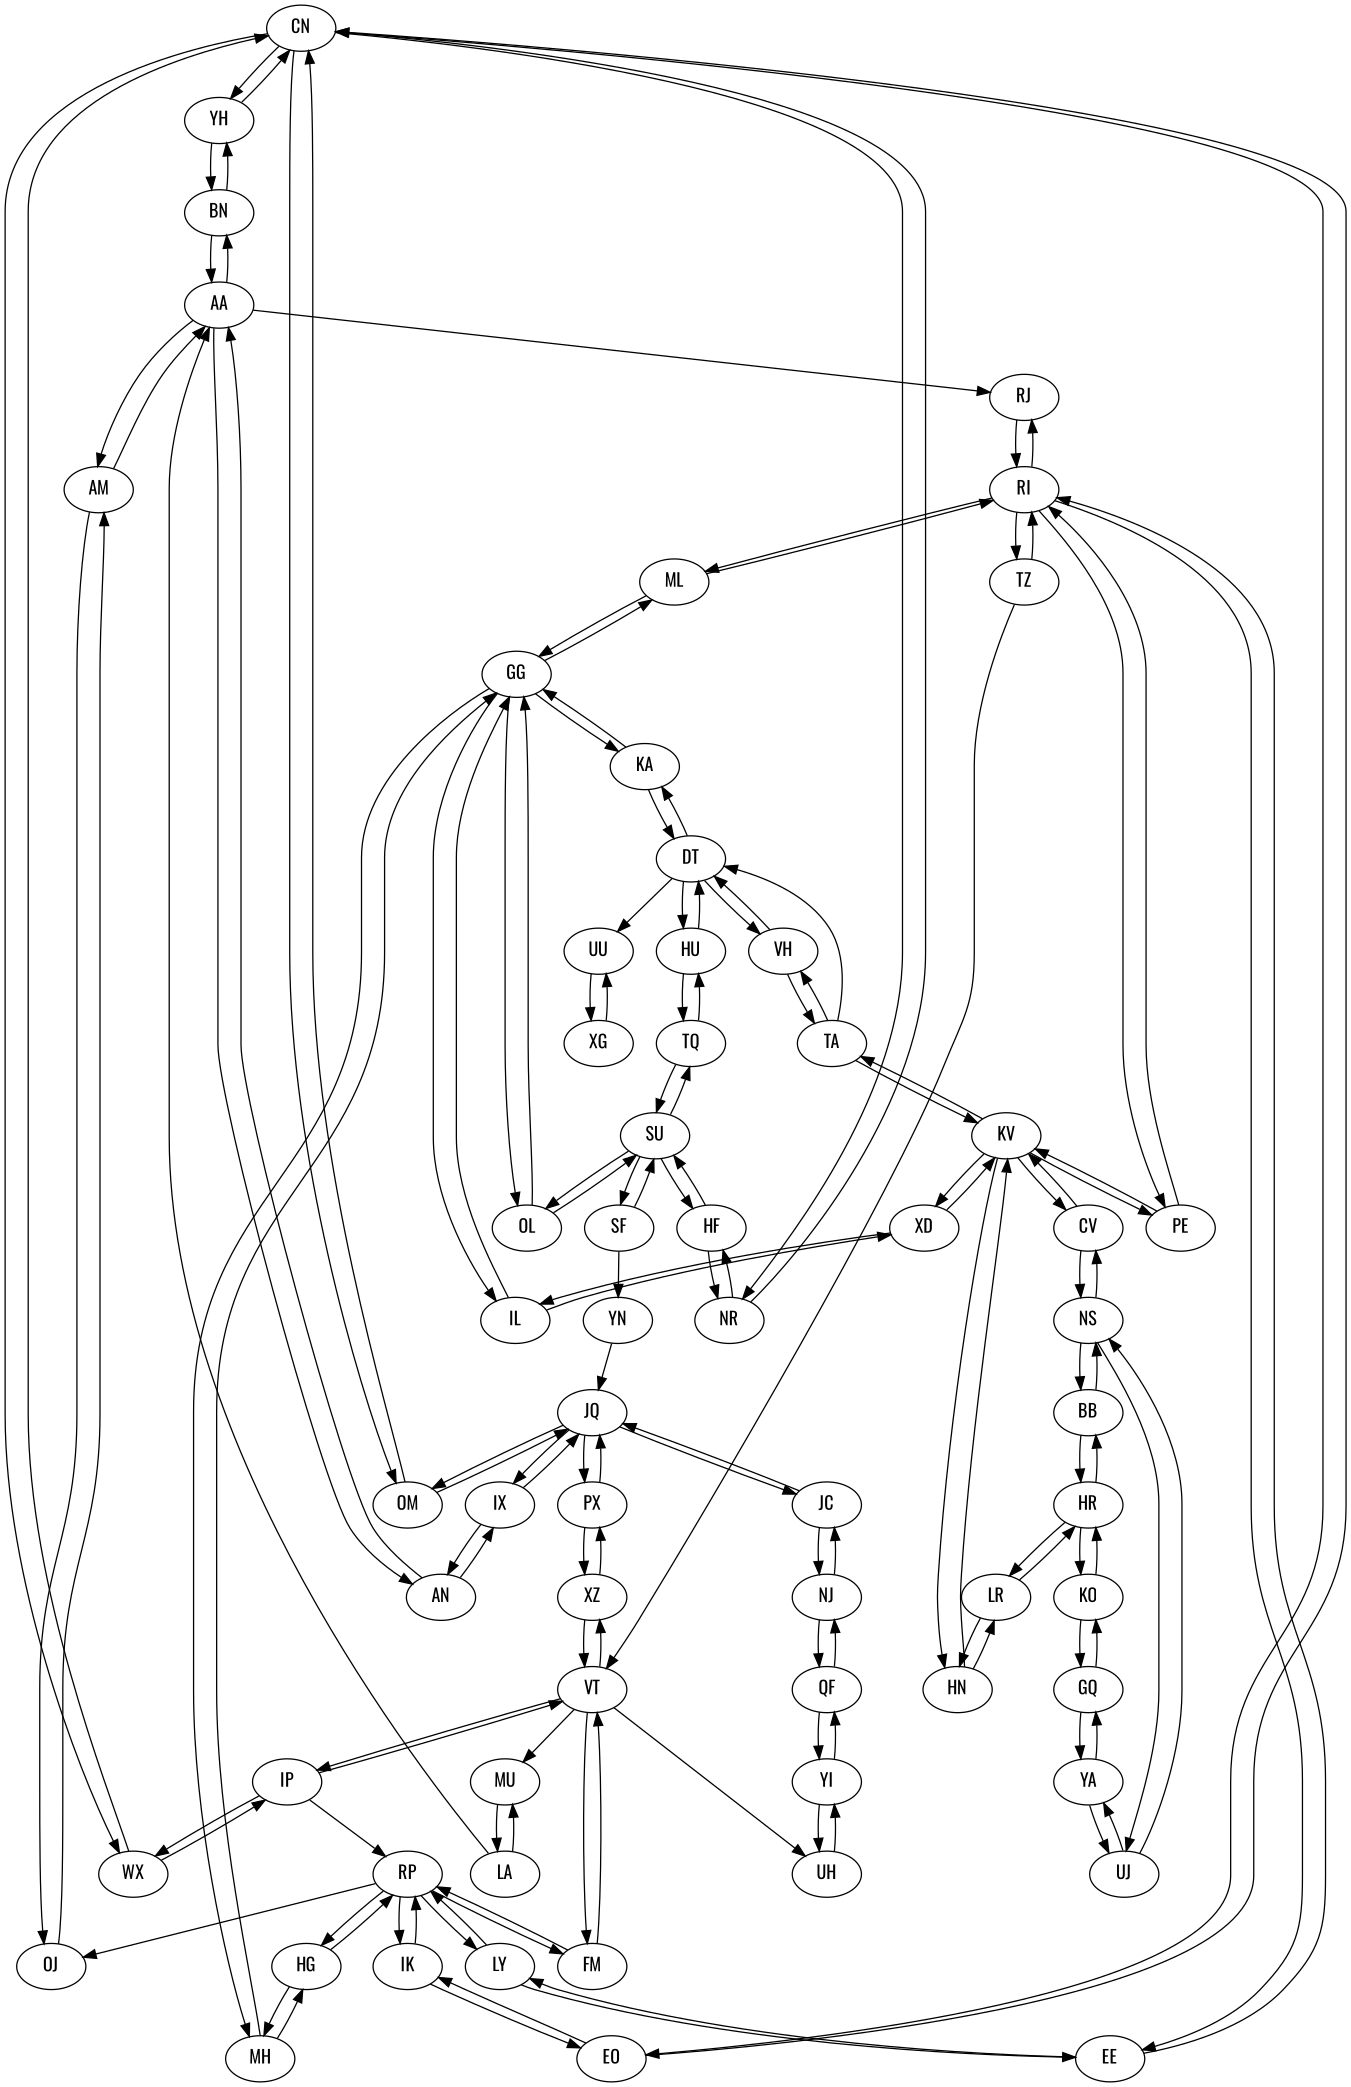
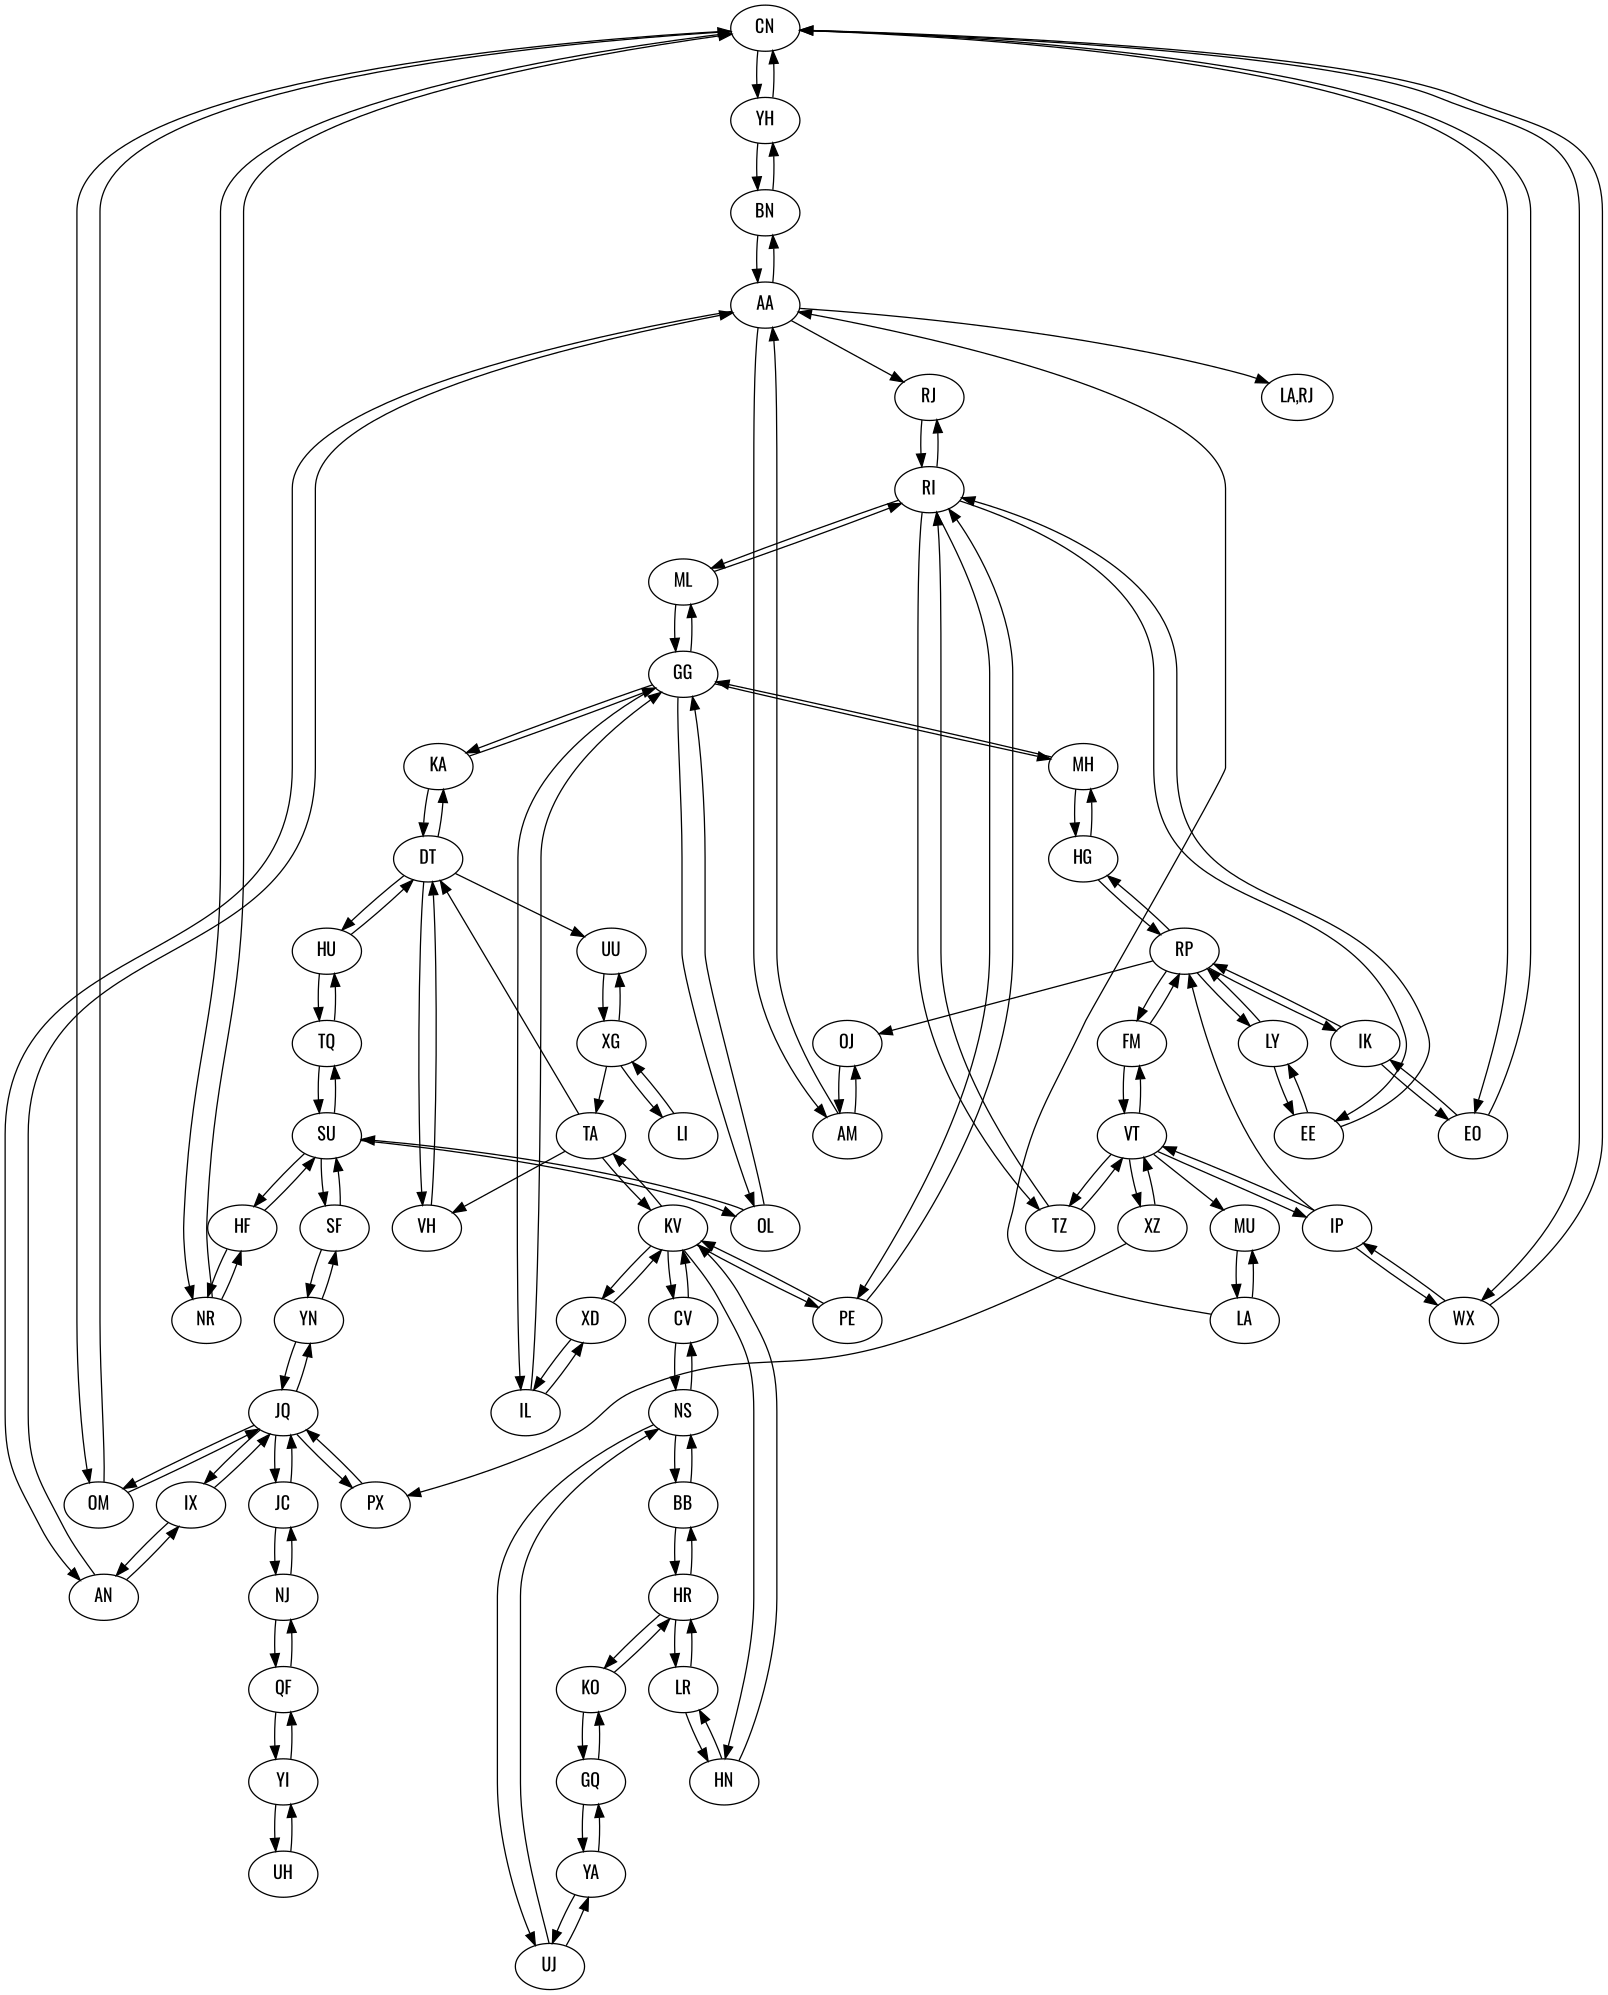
node "LA,RJ": added
edge "VH" -> "TA": now "XG" -> "TA"
node "LI": added
edge "YN" -> "SF": added
edge "JQ" -> "YN": added
edge "PX" -> "XZ": removed
edge "VT" -> "UH": now "VT" -> "TZ"
